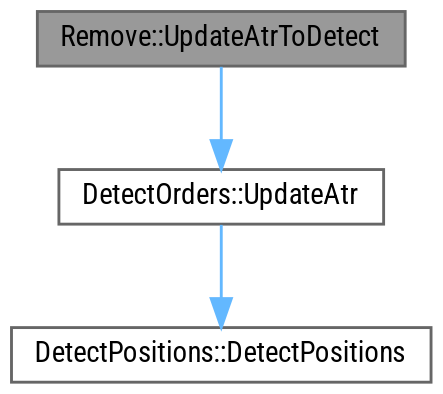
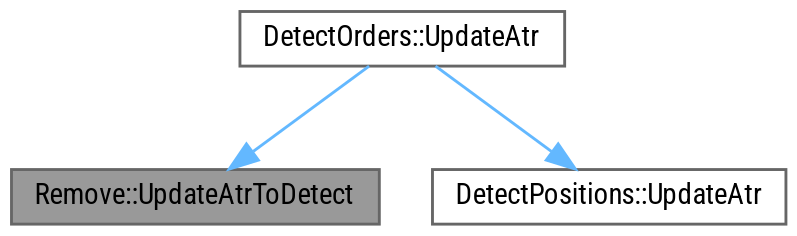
edge "Remove::UpdateAtrToDetect" -> "DetectOrders::UpdateAtr": reversed
node "DetectPositions::DetectPositions": label "DetectPositions::DetectPositions" -> "DetectPositions::UpdateAtr"
